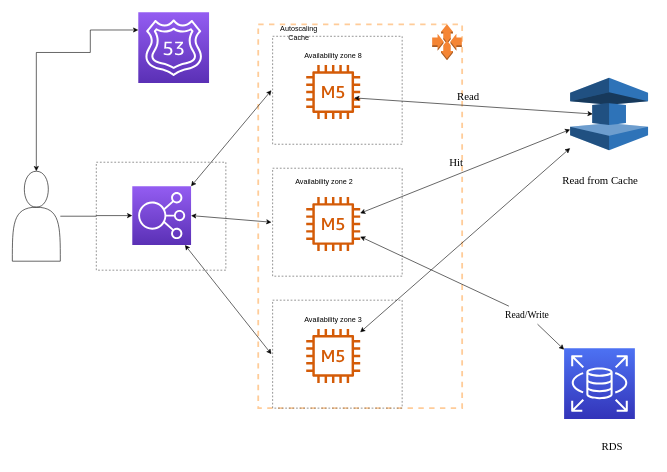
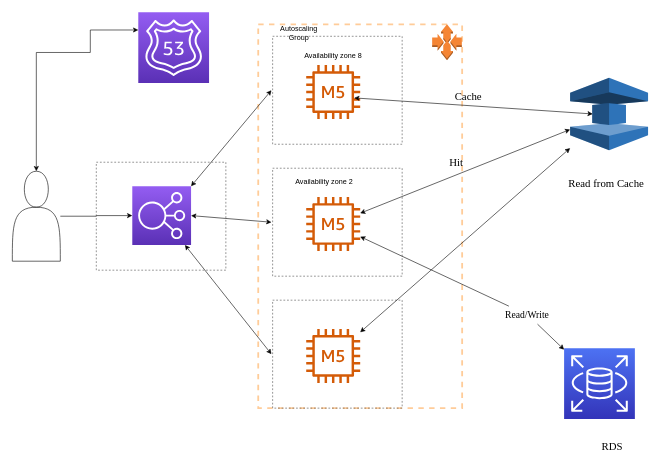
node "Autoscaling Cache": label "Autoscaling Cache" -> "Autoscaling Group"
node "Read": label "Read" -> "Cache"
node "Read from Cache": moved (600, 180) -> (606, 183)
node "Availability zone 3": removed
